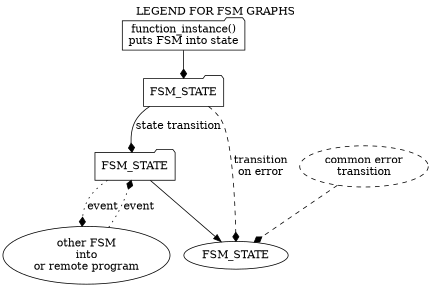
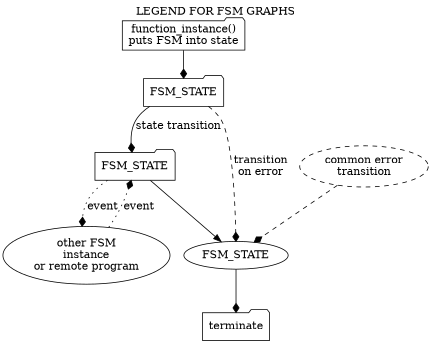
node "other FSM into or remote program": label "other FSM into or remote program" -> "other FSM instance or remote program"
node "terminate": added
